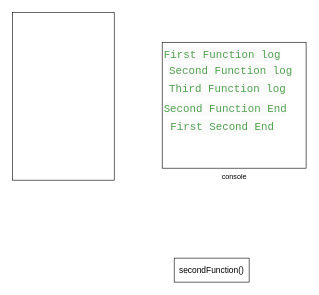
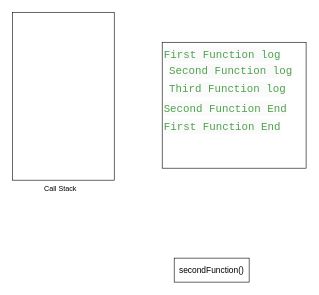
node "First Second End": label "First Second End" -> "First Function End"
node "console": removed
node "Call Stack": added
